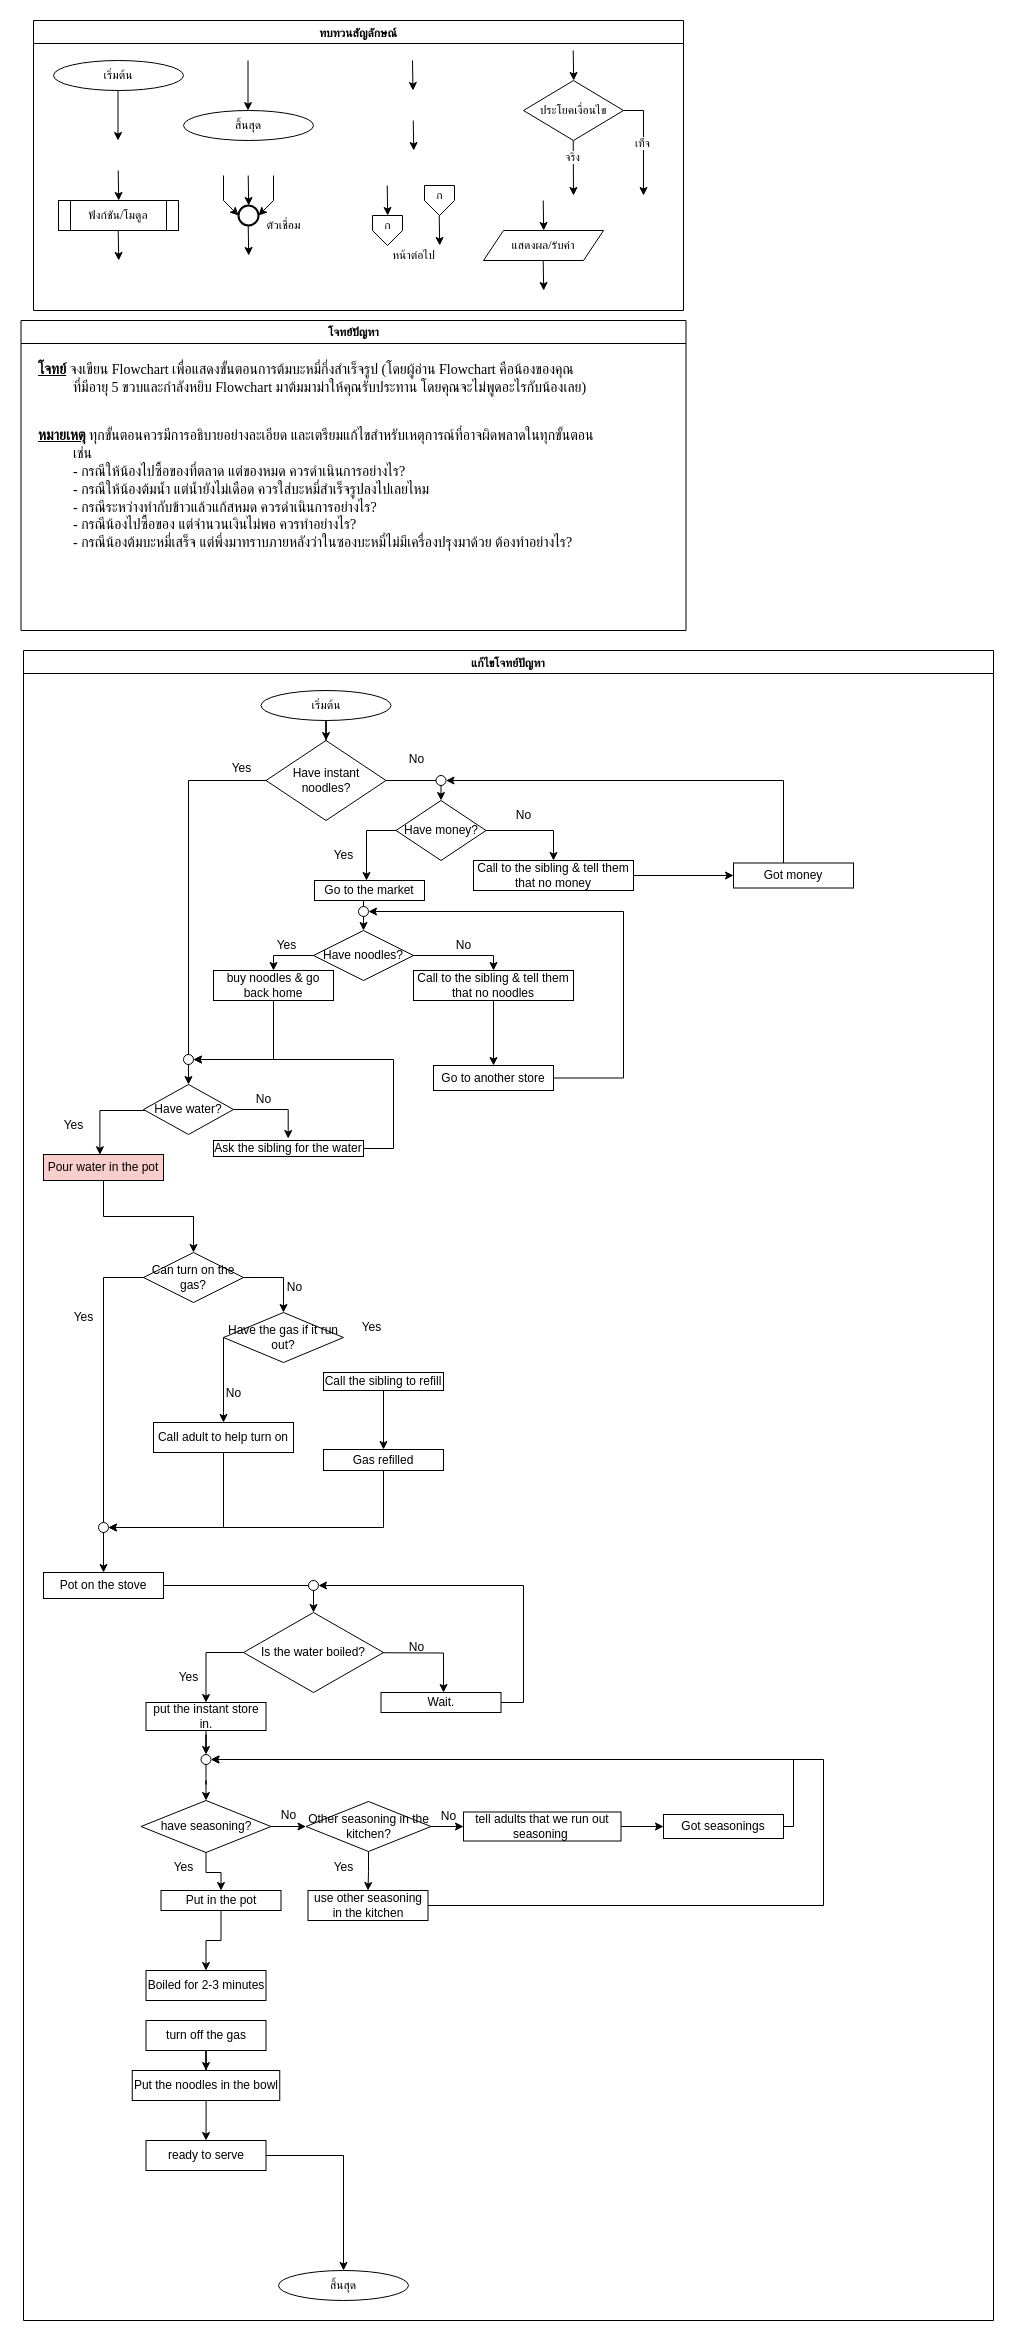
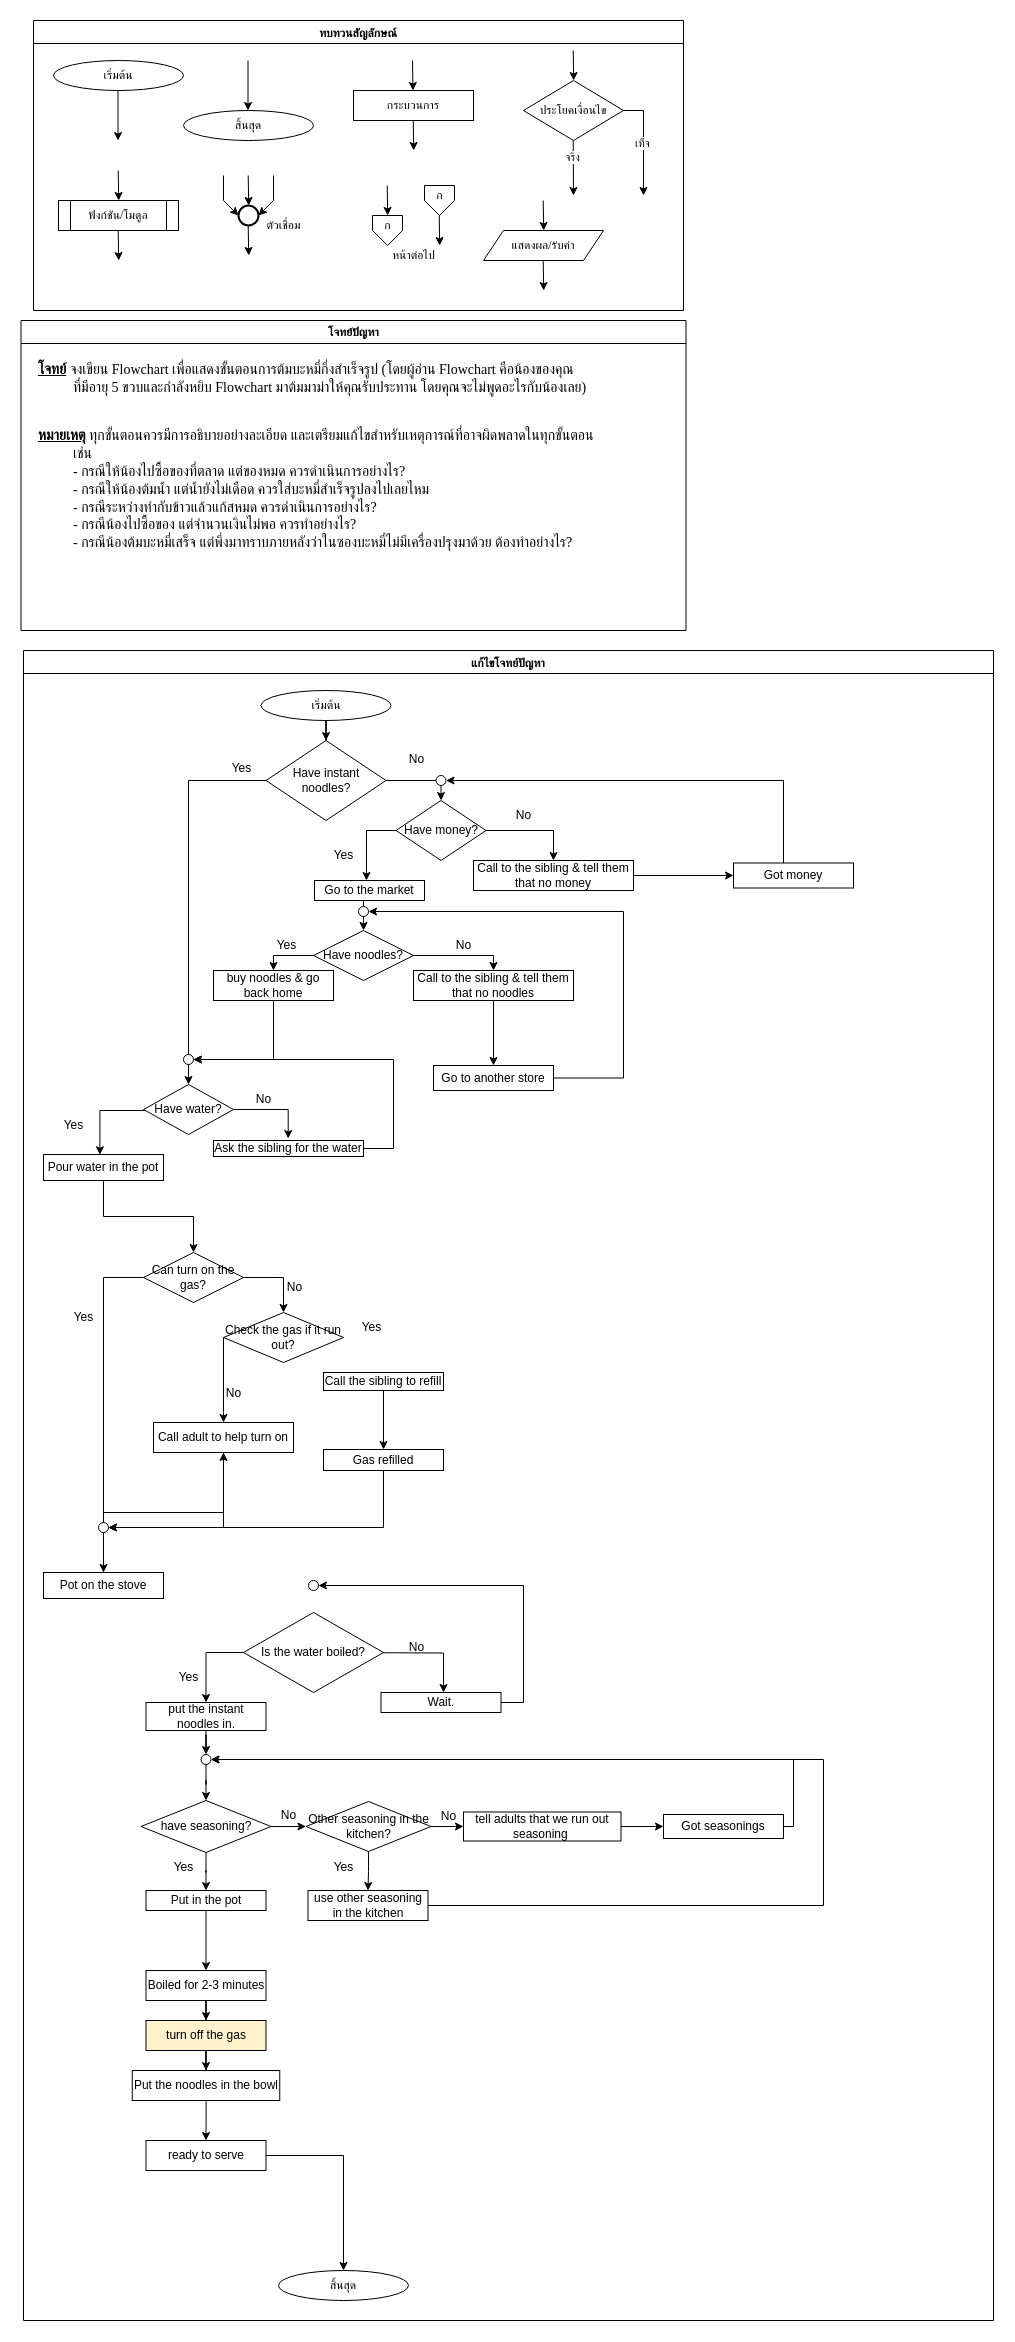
node "กระบวนการ": added
node "Pour water in the pot": fillcolor #f8cecc -> #ffffff
node "Have the gas if it run out?": label "Have the gas if it run out?" -> "Check the gas if it run out?"
edge "Pot on the stove" -> "Is the water boiled?": now "Pot on the stove" -> "Call adult to help turn on"
node "put the instant store in.": label "put the instant store in." -> "put the instant noodles in."
node "Put in the pot": moved (221, 1901) -> (206, 1901)
edge "Boiled for 2-3 minutes" -> "turn off the gas": added
node "turn off the gas": fillcolor #ffffff -> #fff2cc
